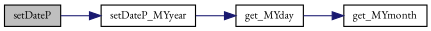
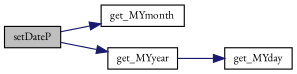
node "setDateP_MYyear": label "setDateP_MYyear" -> "get_MYyear"
edge "get_MYday" -> "get_MYmonth": now "setDateP" -> "get_MYmonth"
